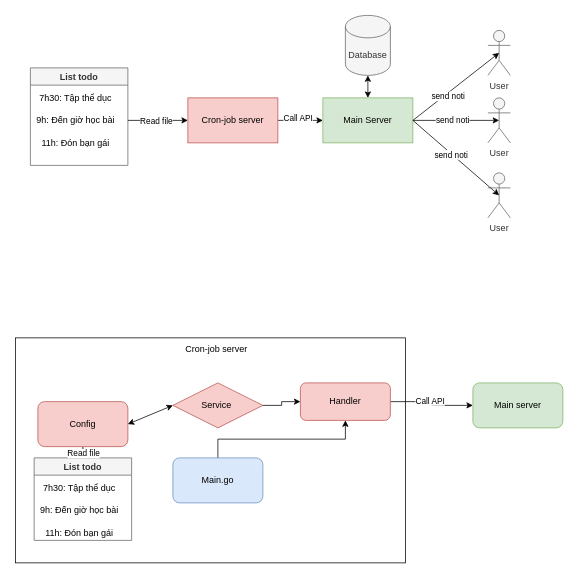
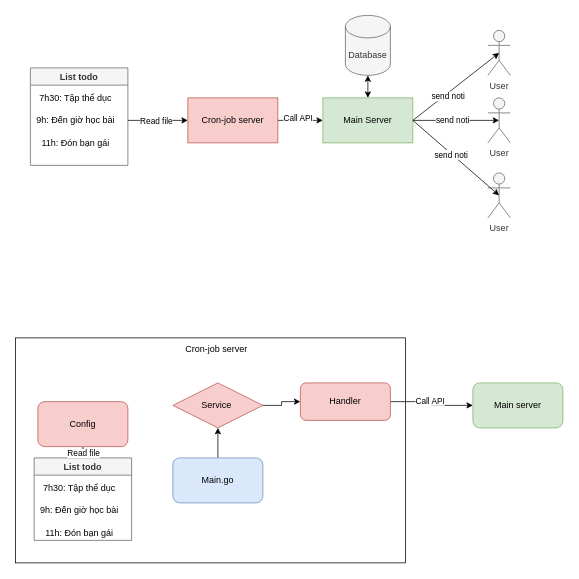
edge "Service" -- "Config": removed
edge "Main.go" -> "Handler": now "Main.go" -> "Service"
